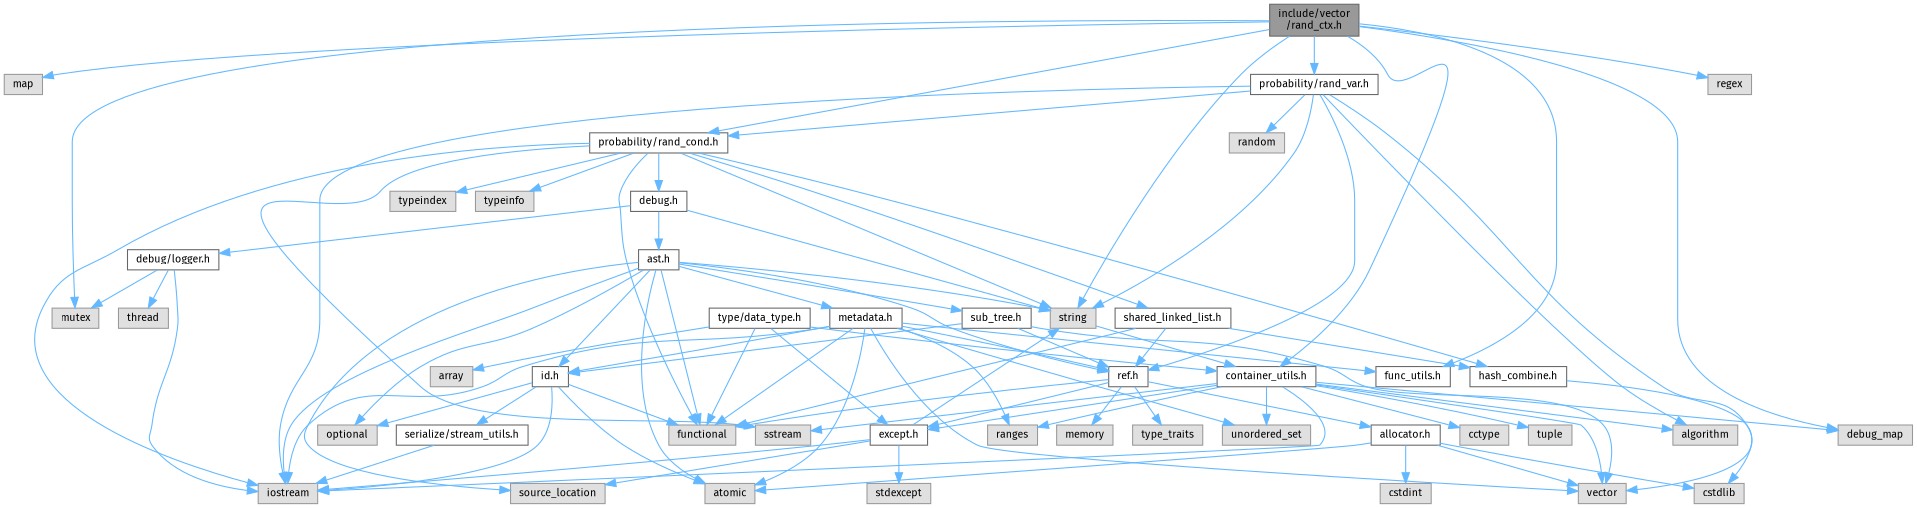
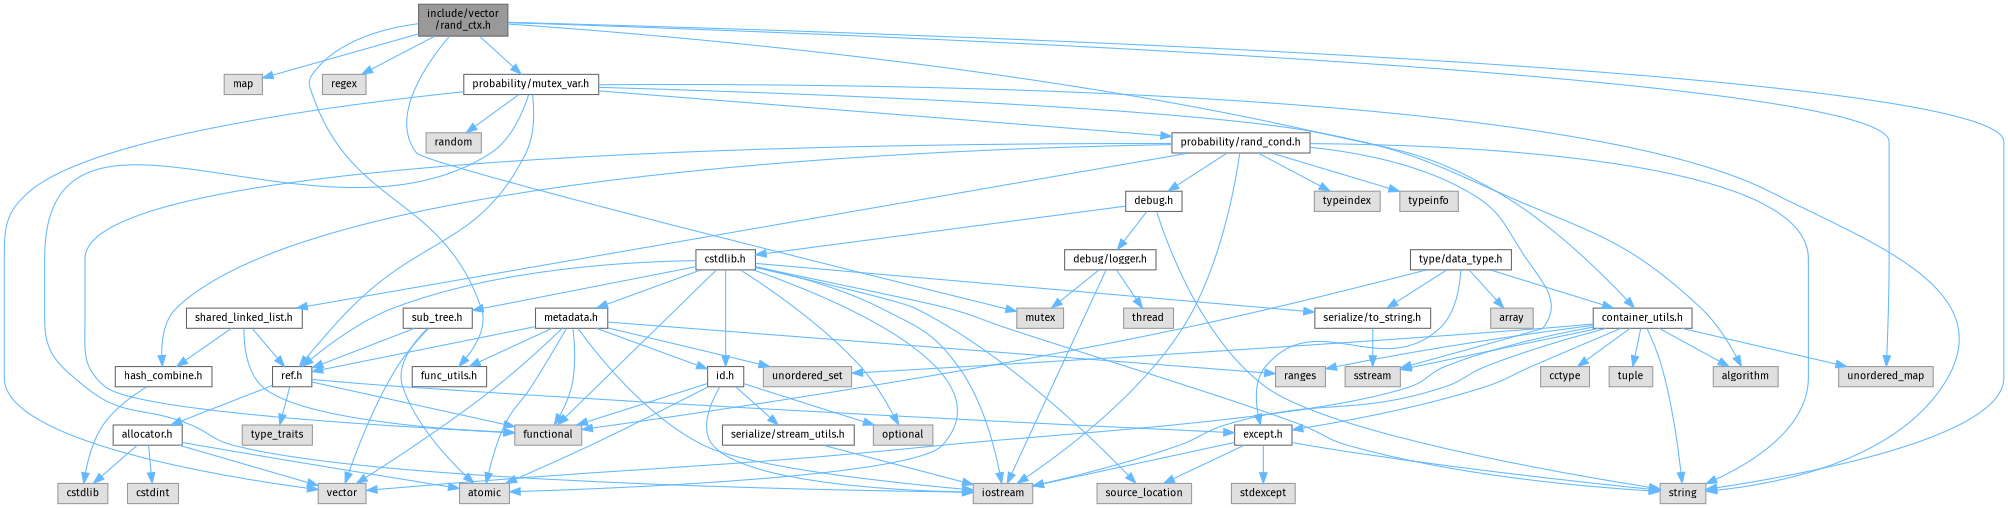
edge "include/vector /rand_ctx.h" -> "probability/rand_cond.h": removed
node "probability/rand_var.h": label "probability/rand_var.h" -> "probability/mutex_var.h"
node "ast.h": label "ast.h" -> "cstdlib.h"
node "serialize/to_string.h": added
edge "string" -> "container_utils.h": reversed
edge "sub_tree.h" -> "id.h": now "sub_tree.h" -> "atomic"
node "memory": removed
node "debug_map": label "debug_map" -> "unordered_map"
